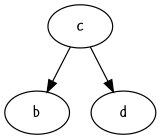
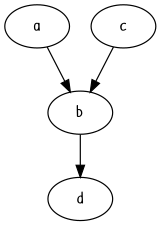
node "a": added
edge "c" -> "d": now "b" -> "d"
